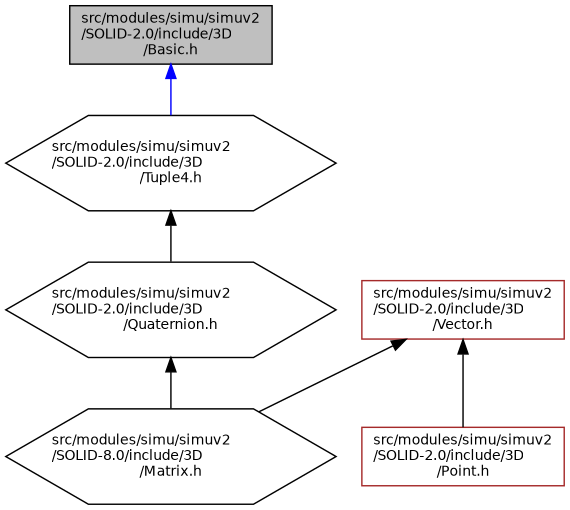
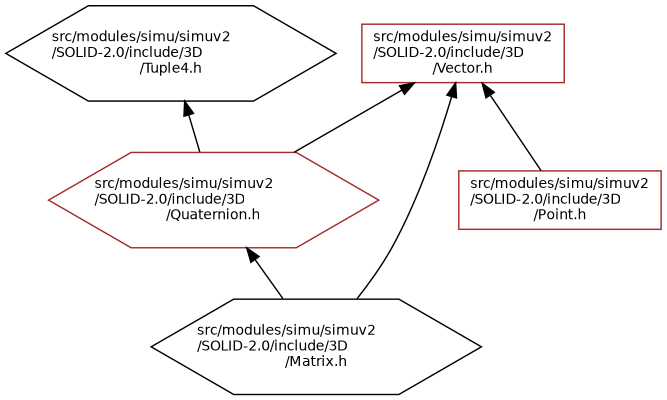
node "src/modules/simu/simuv2 /SOLID-2.0/include/3D /Basic.h": removed
edge "src/modules/simu/simuv2 /SOLID-2.0/include/3D /Quaternion.h" -> "src/modules/simu/simuv2 /SOLID-2.0/include/3D /Vector.h": added
node "src/modules/simu/simuv2 /SOLID-2.0/include/3D /Quaternion.h": color black -> brown
node "src/modules/simu/simuv2 /SOLID-8.0/include/3D /Matrix.h": label "src/modules/simu/simuv2 /SOLID-8.0/include/3D /Matrix.h" -> "src/modules/simu/simuv2 /SOLID-2.0/include/3D /Matrix.h"
